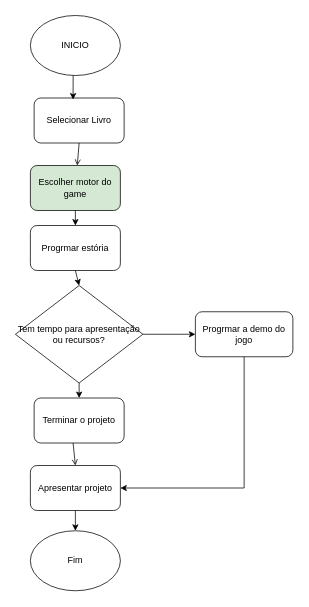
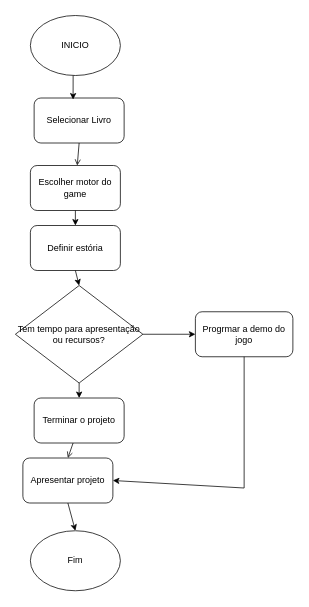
node "Escolher motor do game": fillcolor #d5e8d4 -> #ffffff
node "Progrmar estória": label "Progrmar estória" -> "Definir estória"
node "Apresentar projeto": moved (75, 488) -> (68, 480)
